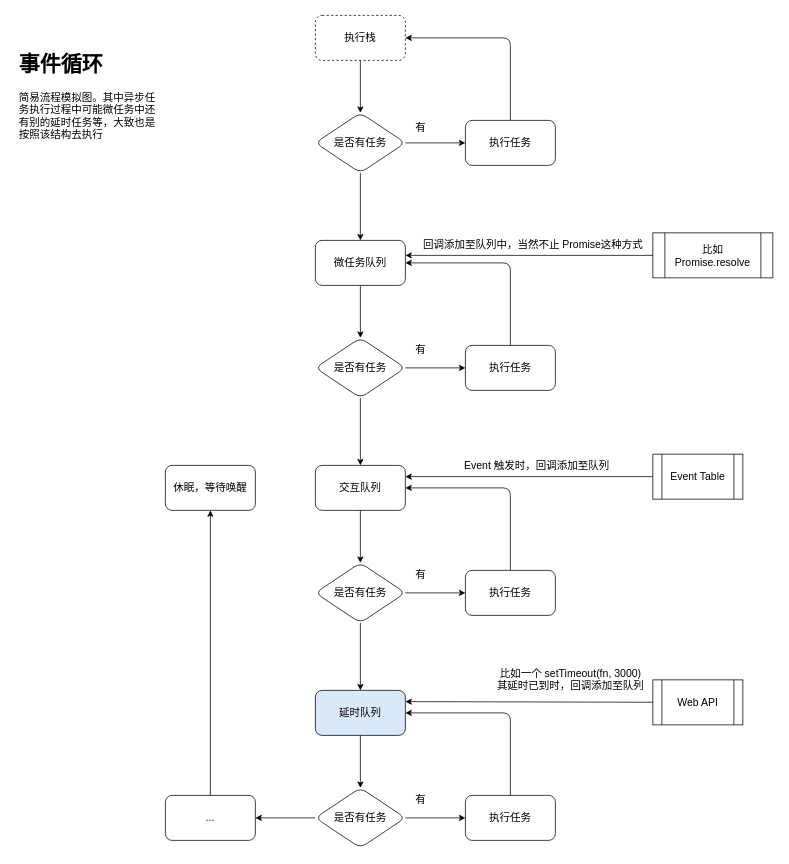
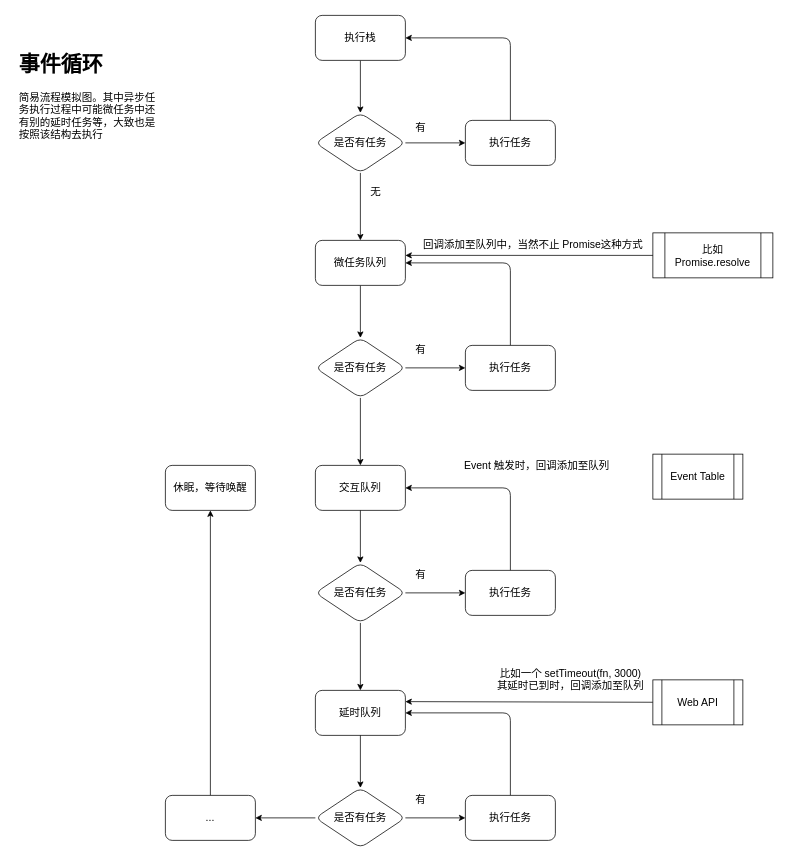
node "执行栈": style dashed -> solid
node "无": added
edge "Event Table" -> "交互队列": removed
node "延时队列": fillcolor #dae8fc -> #ffffff
